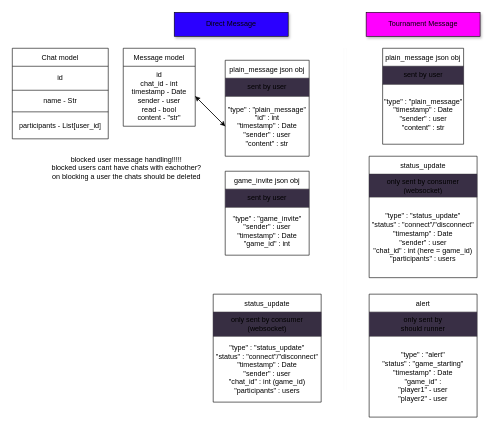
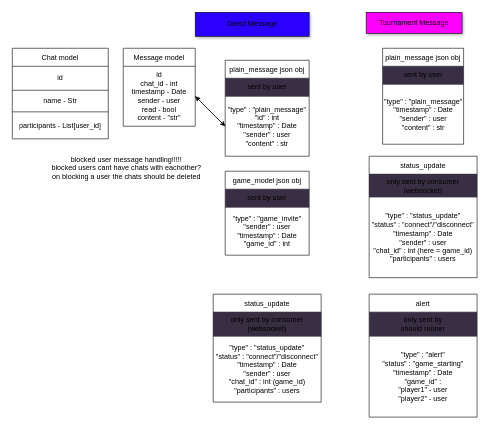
node "Direct Message": moved (231, 24) -> (252, 24)
node "Tournament Message": size 114x24 -> 96x21
node "game_invite json obj": label "game_invite json obj" -> "game_model json obj"
